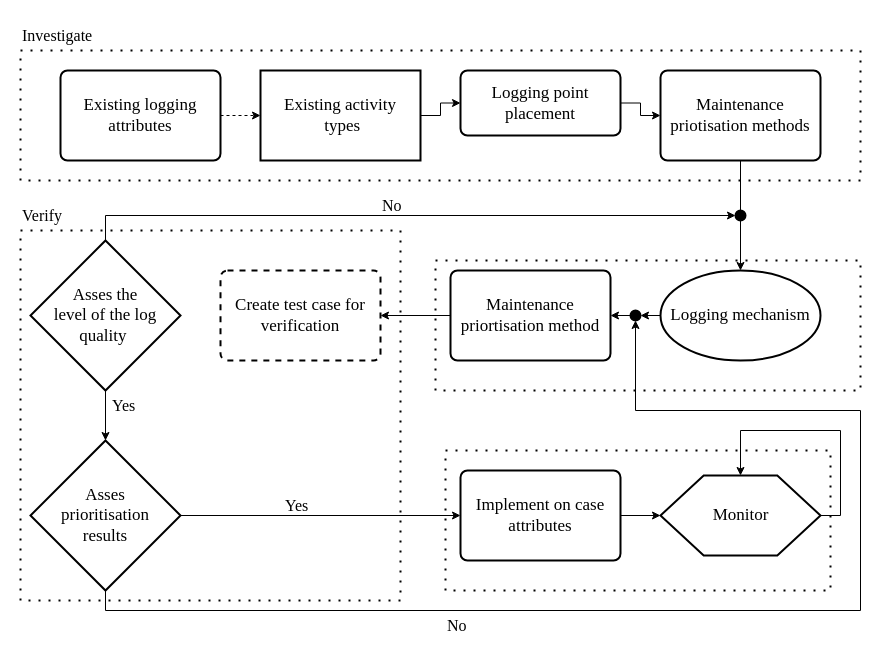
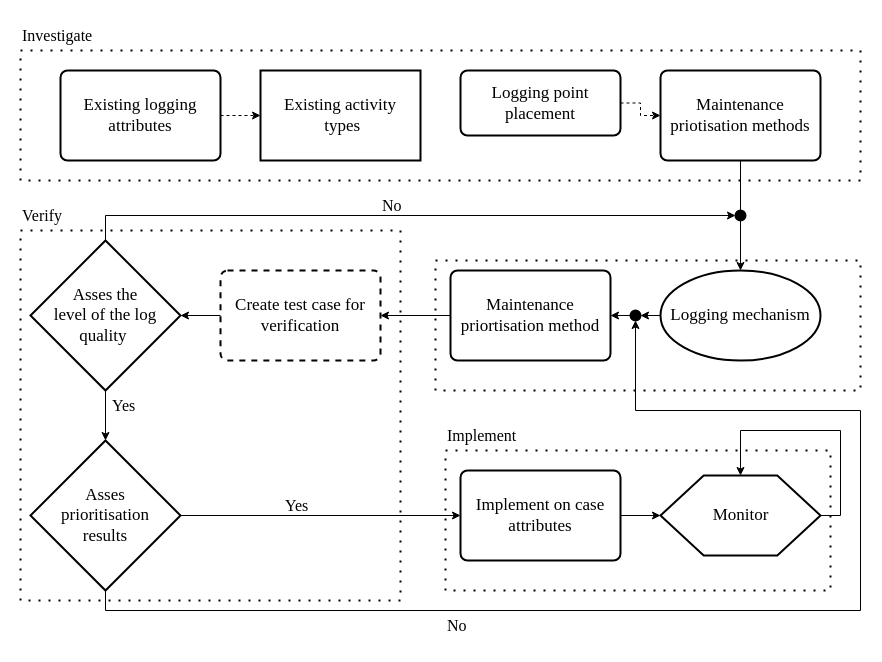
edge "Logging point placement" -> "Maintenance priotisation methods": style solid -> dashed
edge "Existing activity types" -> "Logging point placement": removed
edge "Create test case for verification" -> "Asses the level of the log quality": added
node "Implement": added
